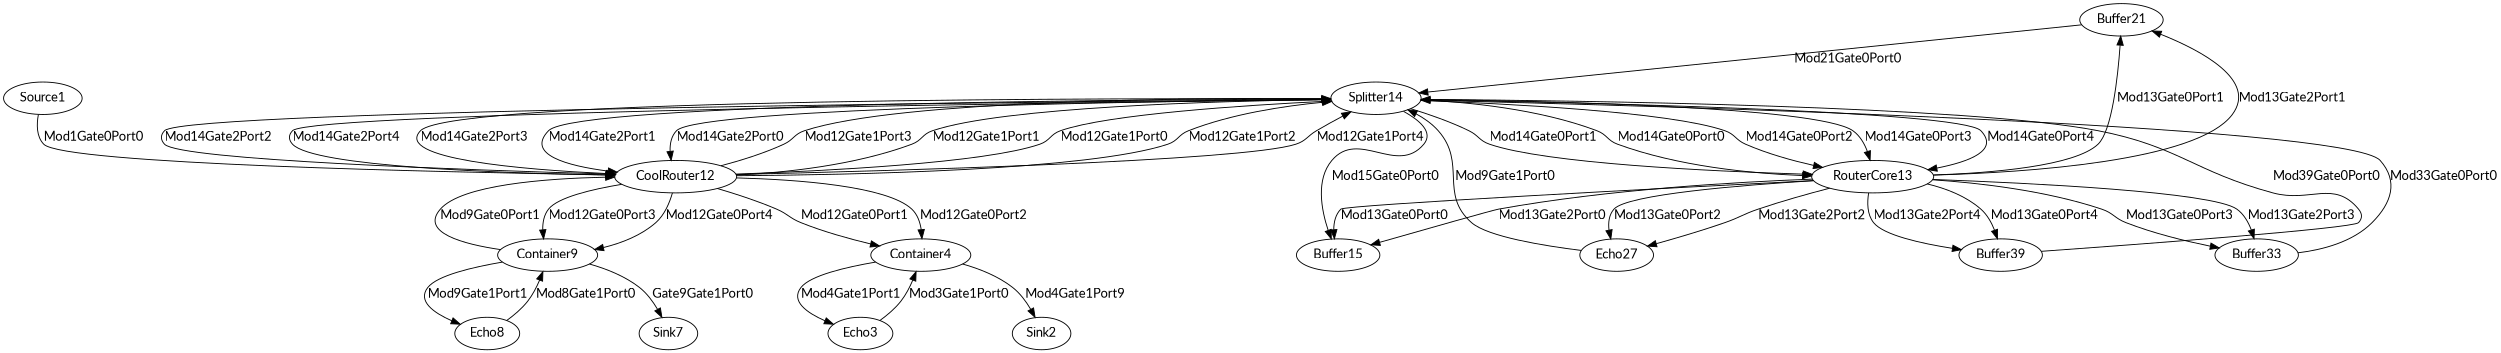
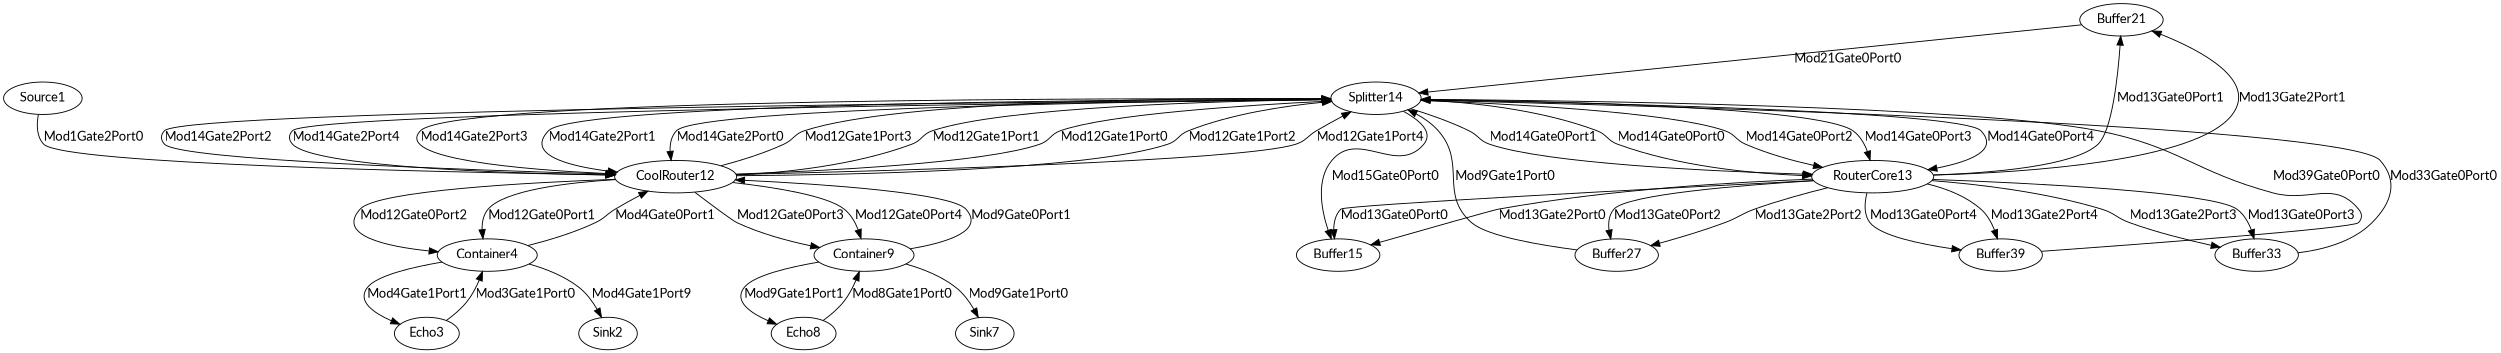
edge "Source1" -> "CoolRouter12": label "Mod1Gate0Port0" -> "Mod1Gate2Port0"
edge "Container4" -> "CoolRouter12": added, label "Mod4Gate0Port1"
node "Echo27": label "Echo27" -> "Buffer27"
edge "Container9" -> "Sink7": label "Gate9Gate1Port0" -> "Mod9Gate1Port0"
